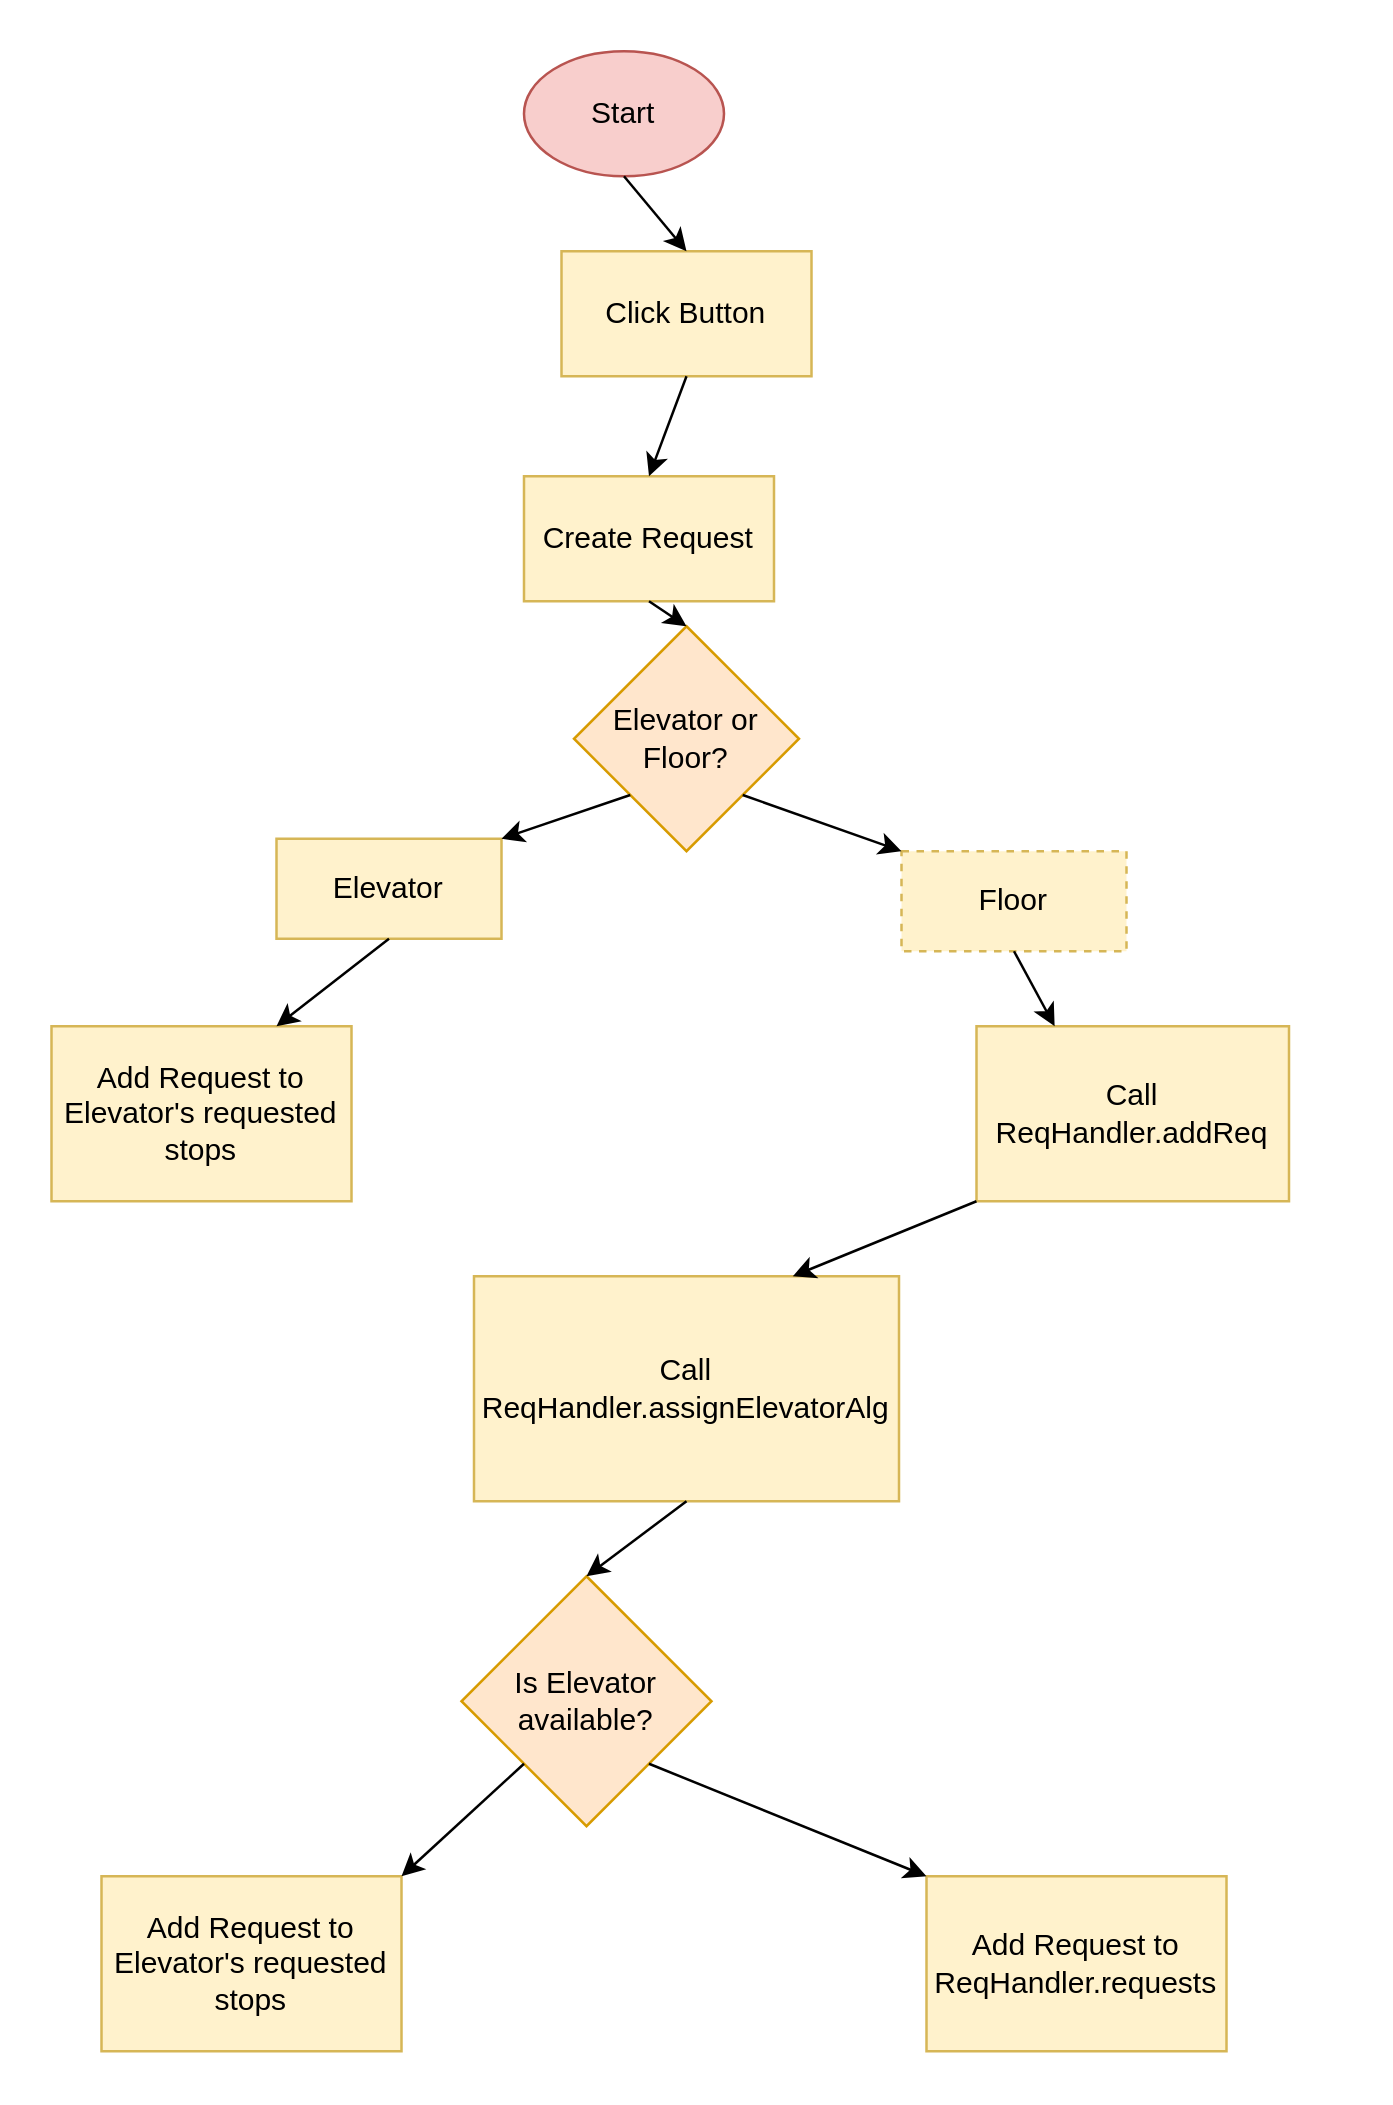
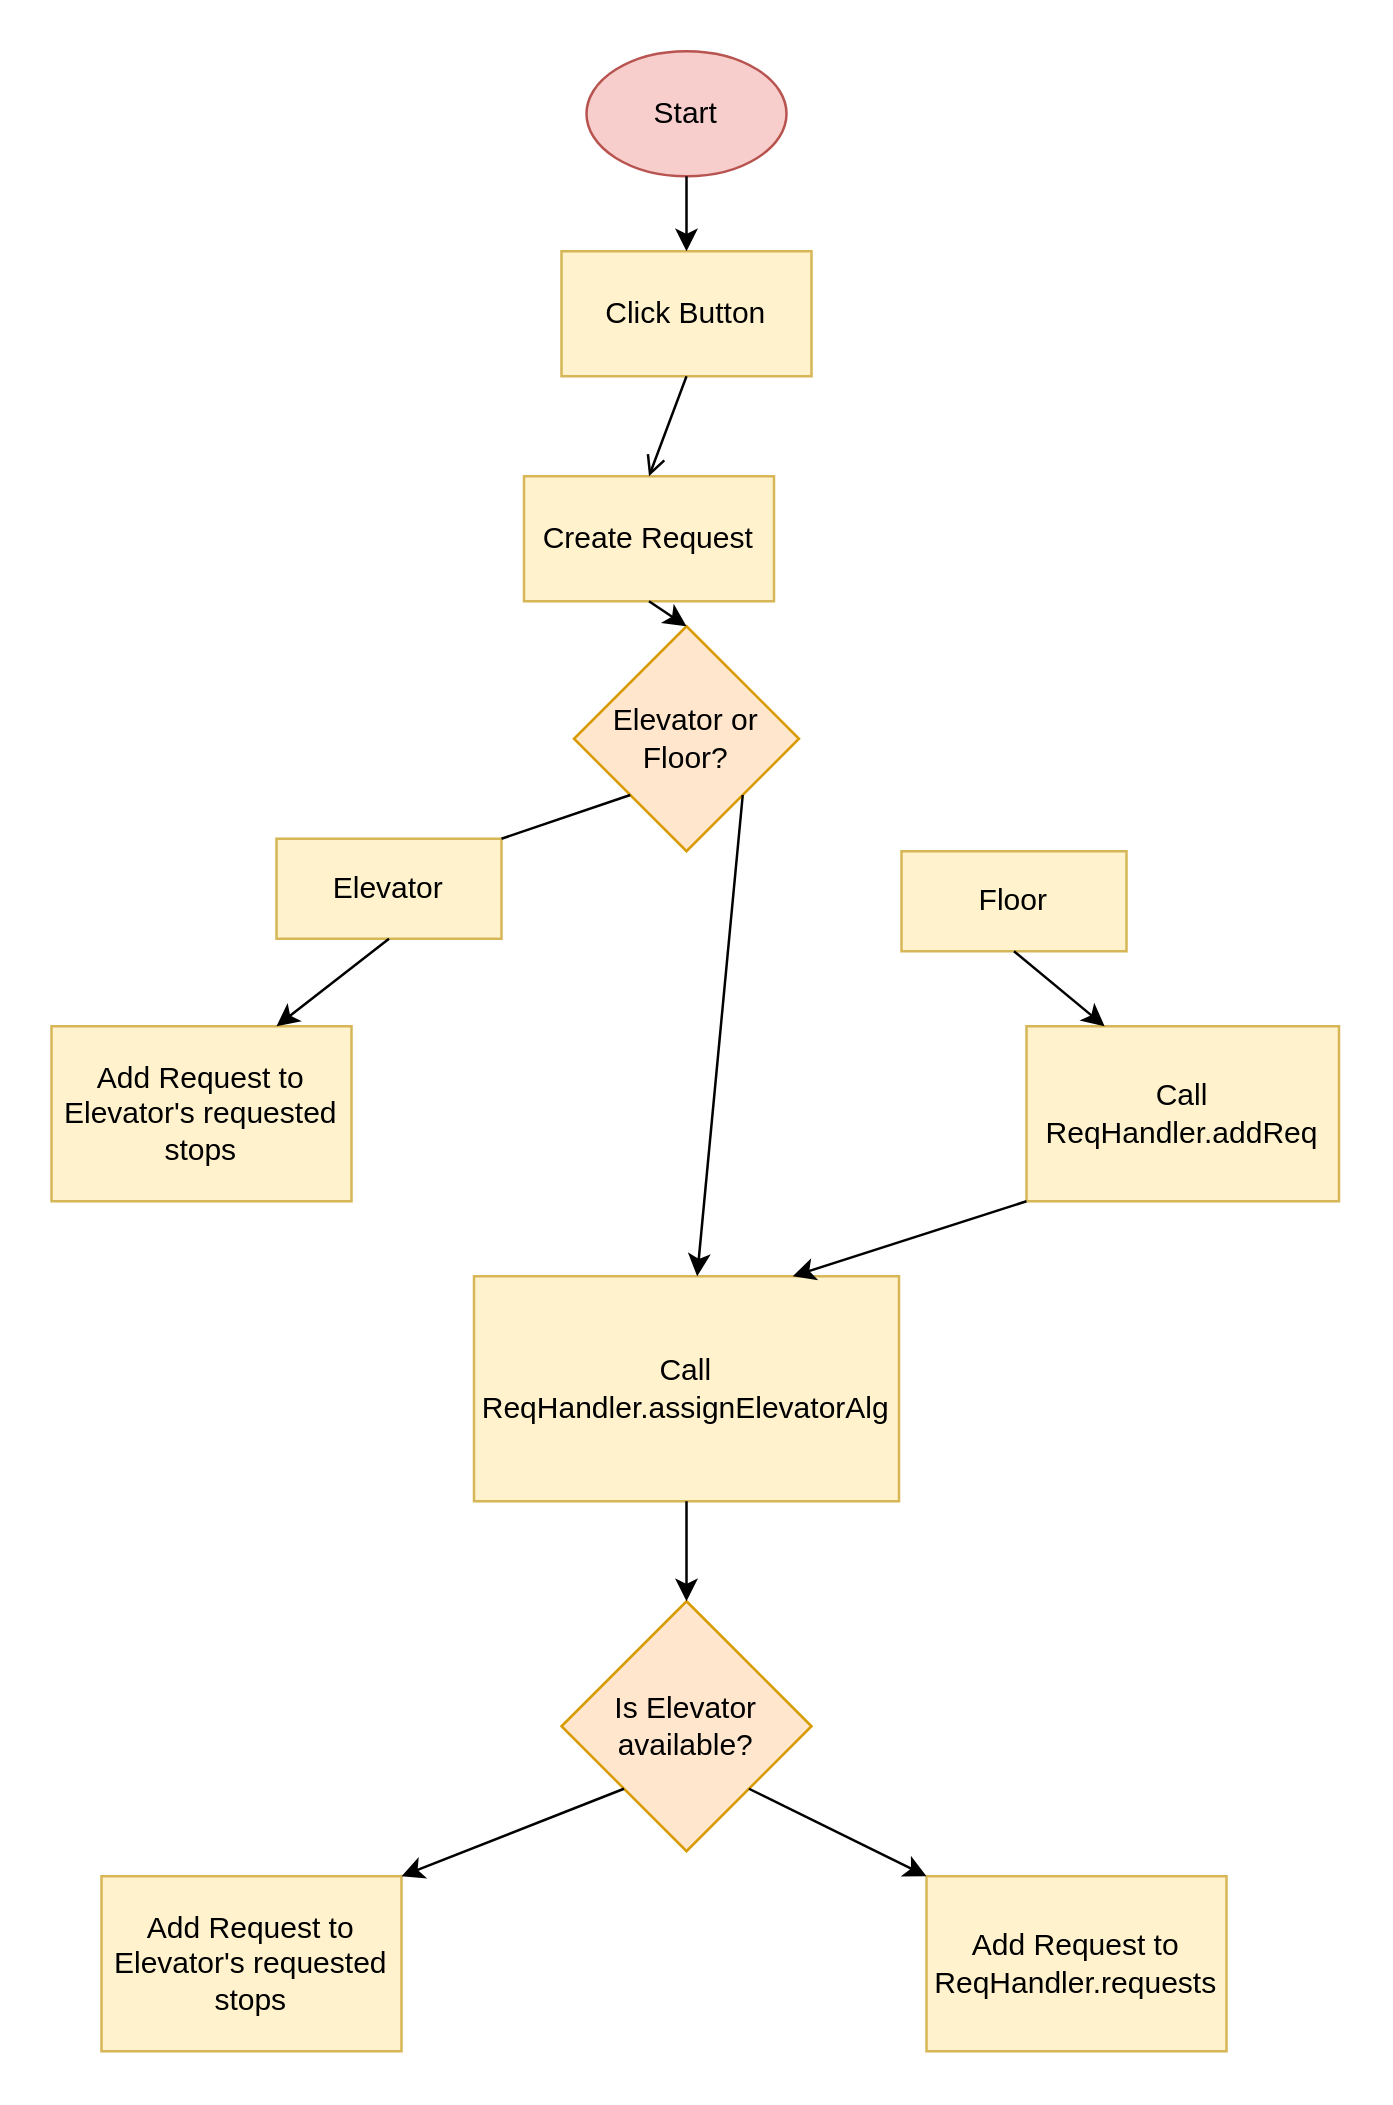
node "Start": moved (624, 114) -> (686, 114)
edge "Click Button" -> "Create Request": arrowhead classic -> open
edge "Elevator or Floor?" -> "Floor": now "Elevator or Floor?" -> "Call ReqHandler.assignElevatorAlg"
edge "Elevator or Floor?" -> "Elevator": arrowhead classic -> none
node "Floor": style dashed -> solid
node "Call ReqHandler.addReq": moved (1133, 1114) -> (1183, 1114)
node "Is Elevator available?": moved (586, 1701) -> (686, 1726)
